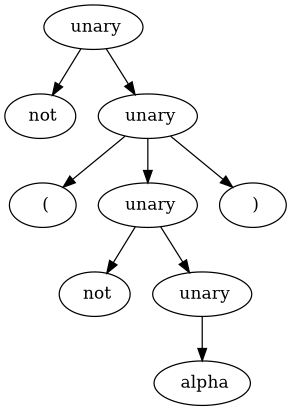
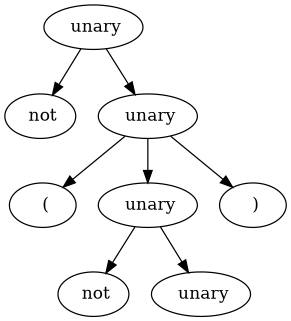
node "alpha": removed
